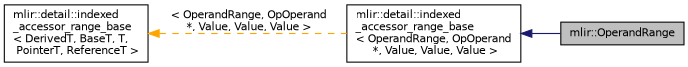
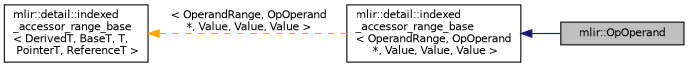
node "mlir::OperandRange": label "mlir::OperandRange" -> "mlir::OpOperand"
